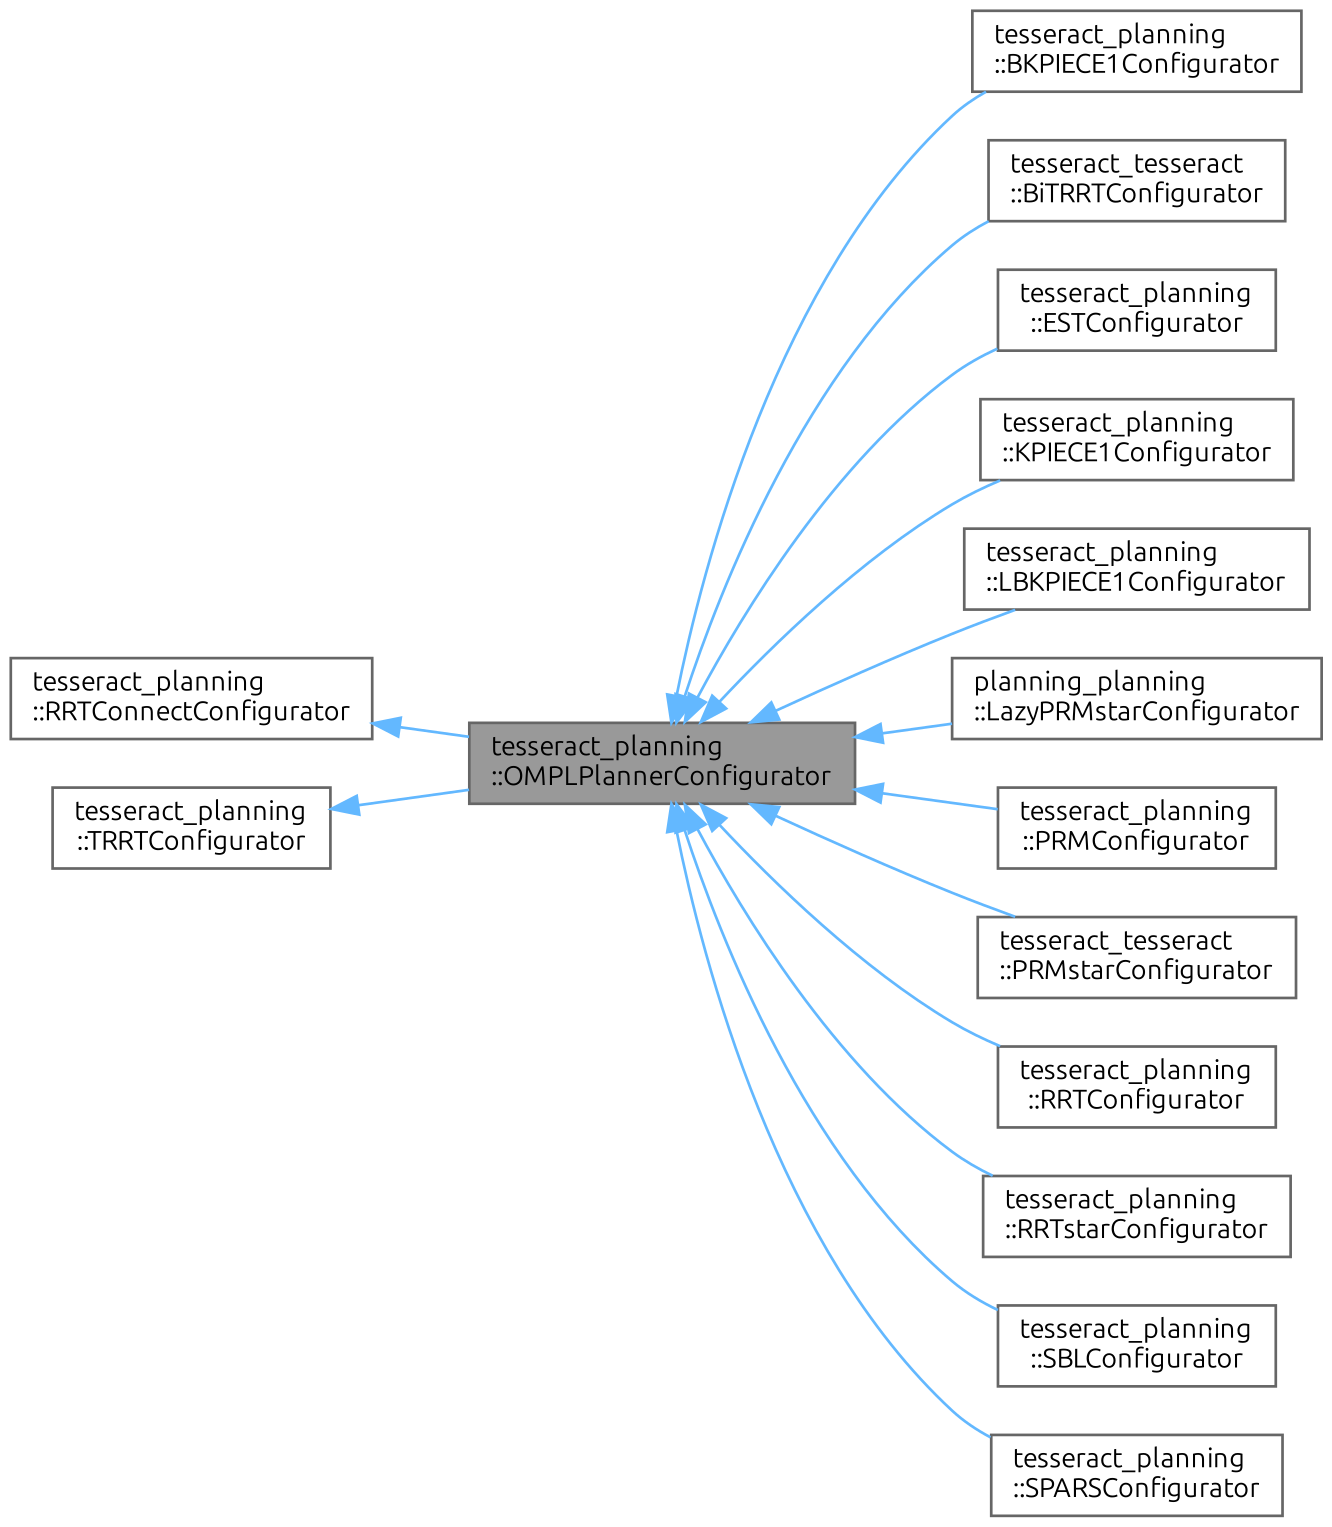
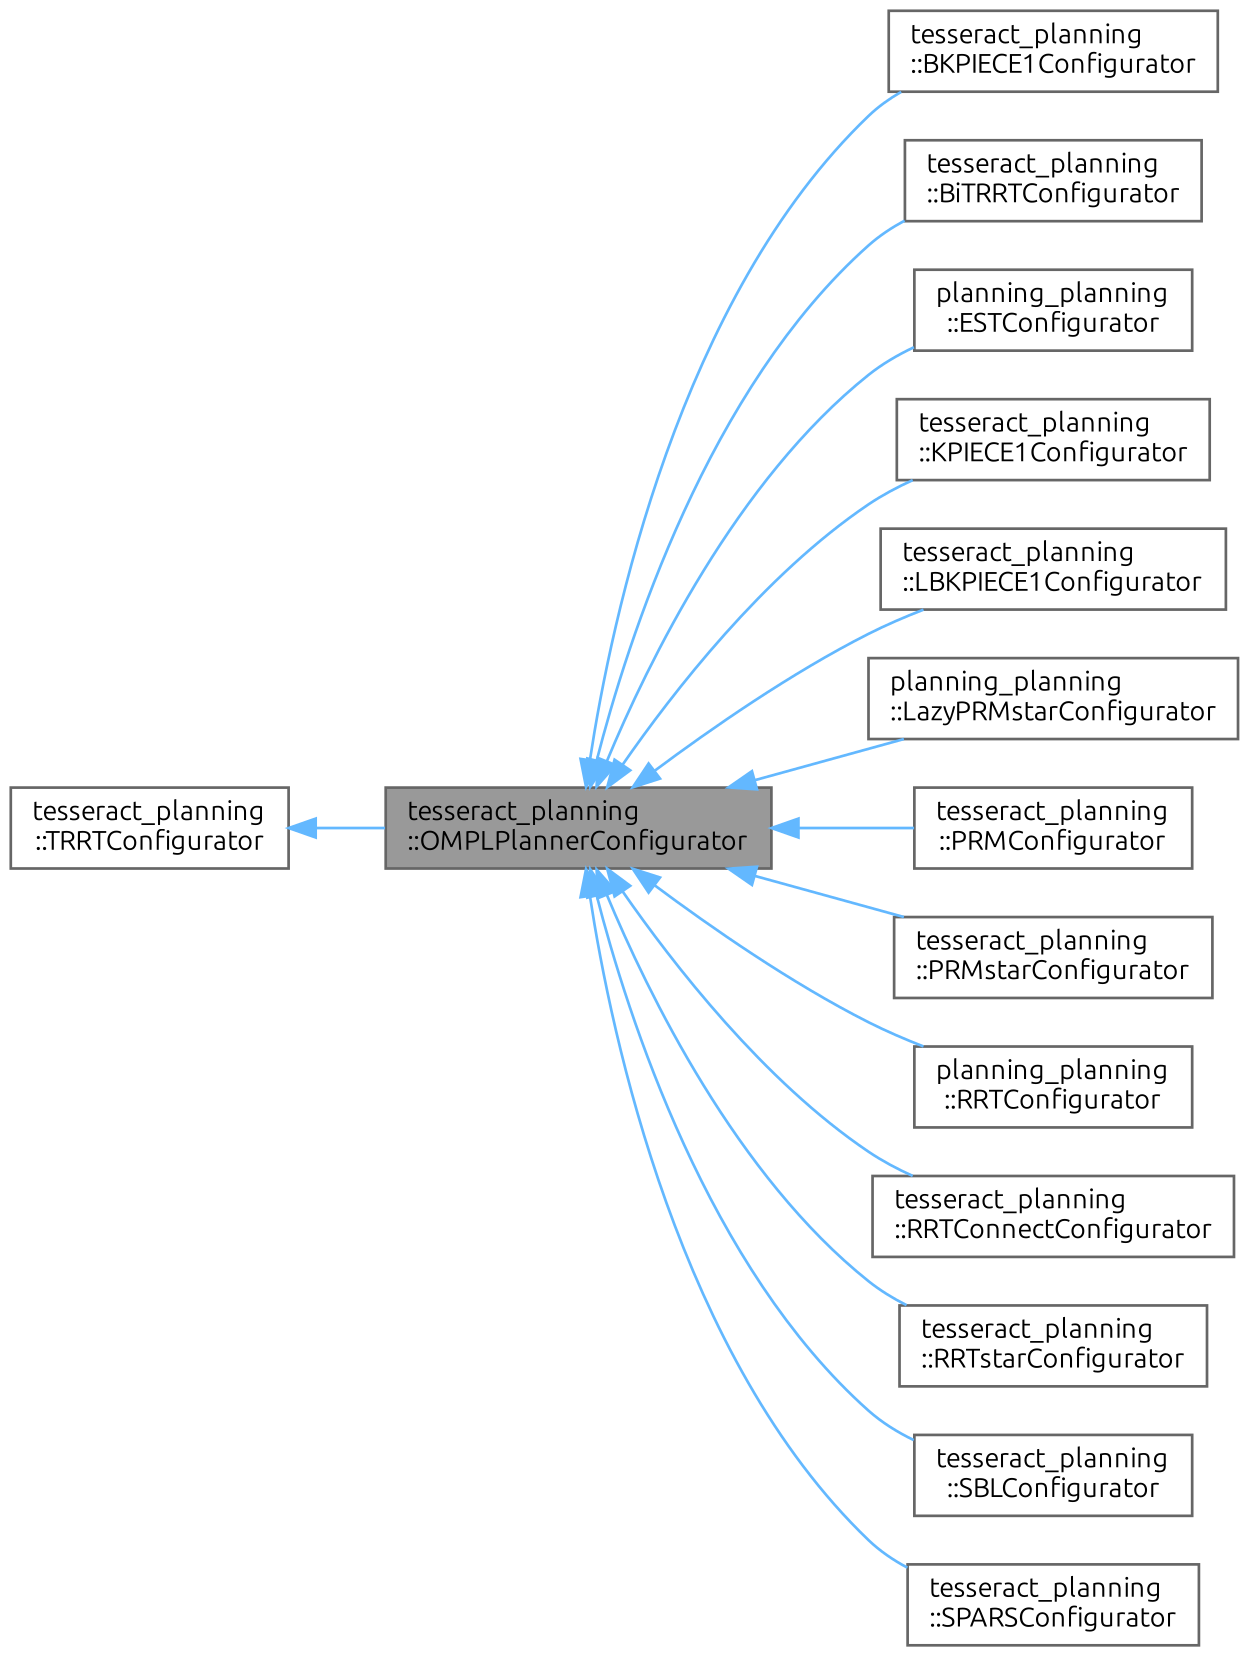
node "tesseract_tesseract ::BiTRRTConfigurator": label "tesseract_tesseract ::BiTRRTConfigurator" -> "tesseract_planning ::BiTRRTConfigurator"
node "tesseract_planning ::ESTConfigurator": label "tesseract_planning ::ESTConfigurator" -> "planning_planning ::ESTConfigurator"
edge "tesseract_planning ::OMPLPlannerConfigurator" -> "tesseract_planning ::RRTConnectConfigurator": reversed
node "tesseract_tesseract ::PRMstarConfigurator": label "tesseract_tesseract ::PRMstarConfigurator" -> "tesseract_planning ::PRMstarConfigurator"
node "tesseract_planning ::RRTConfigurator": label "tesseract_planning ::RRTConfigurator" -> "planning_planning ::RRTConfigurator"
